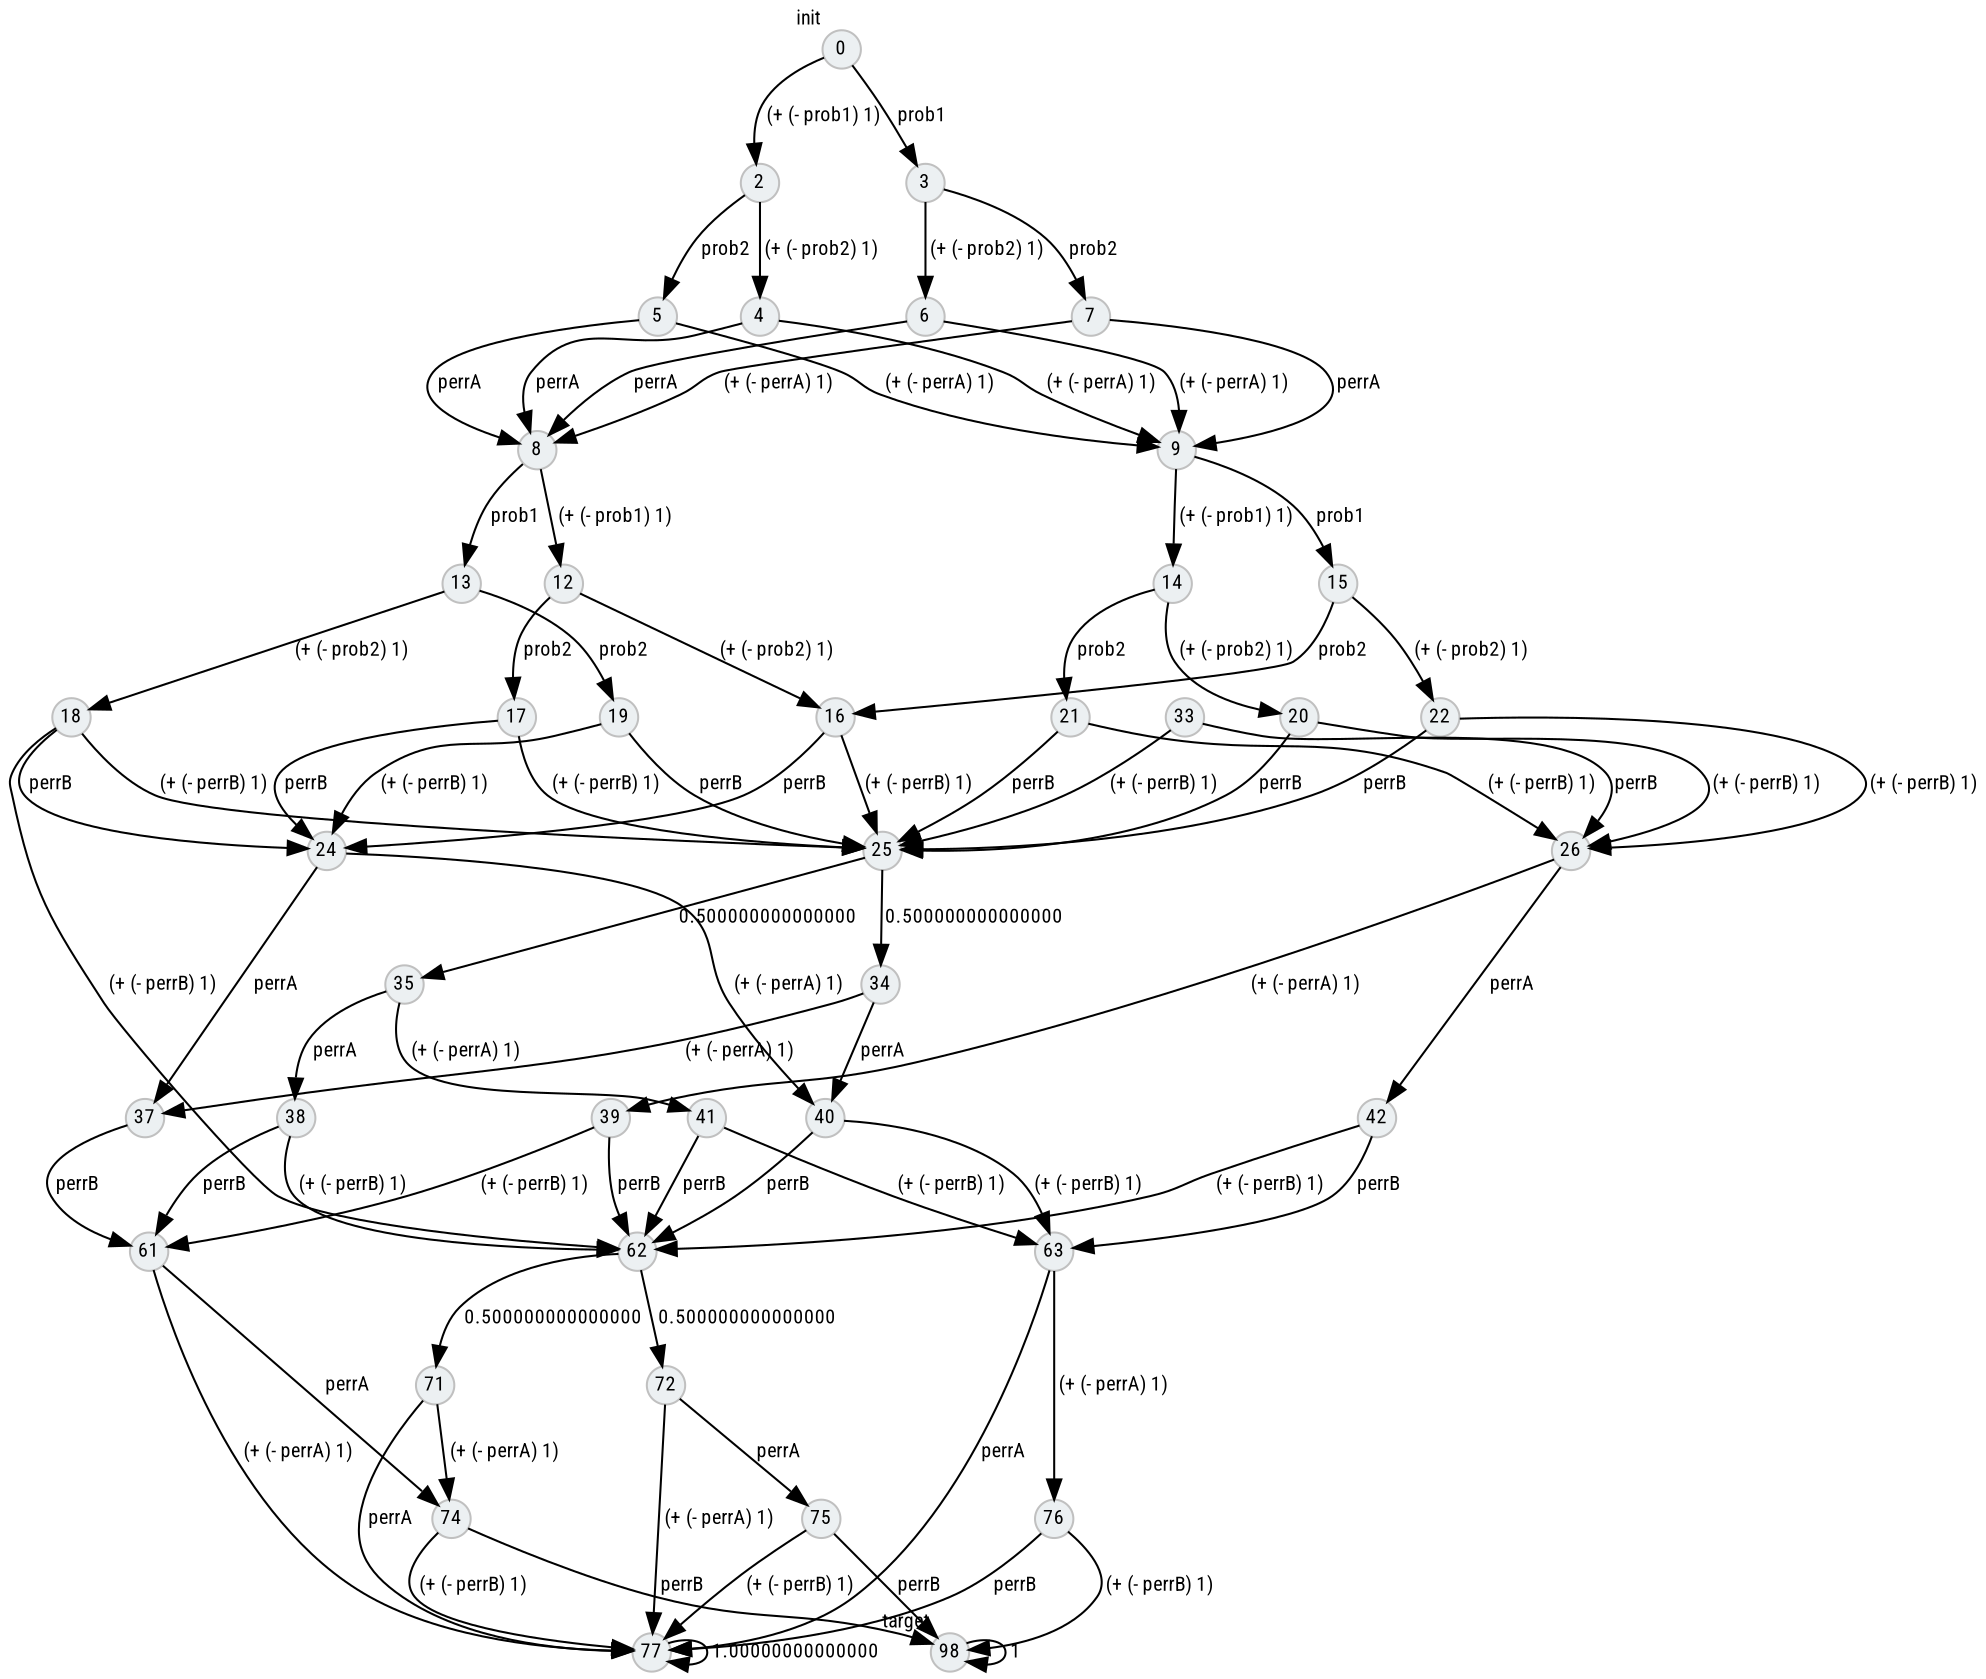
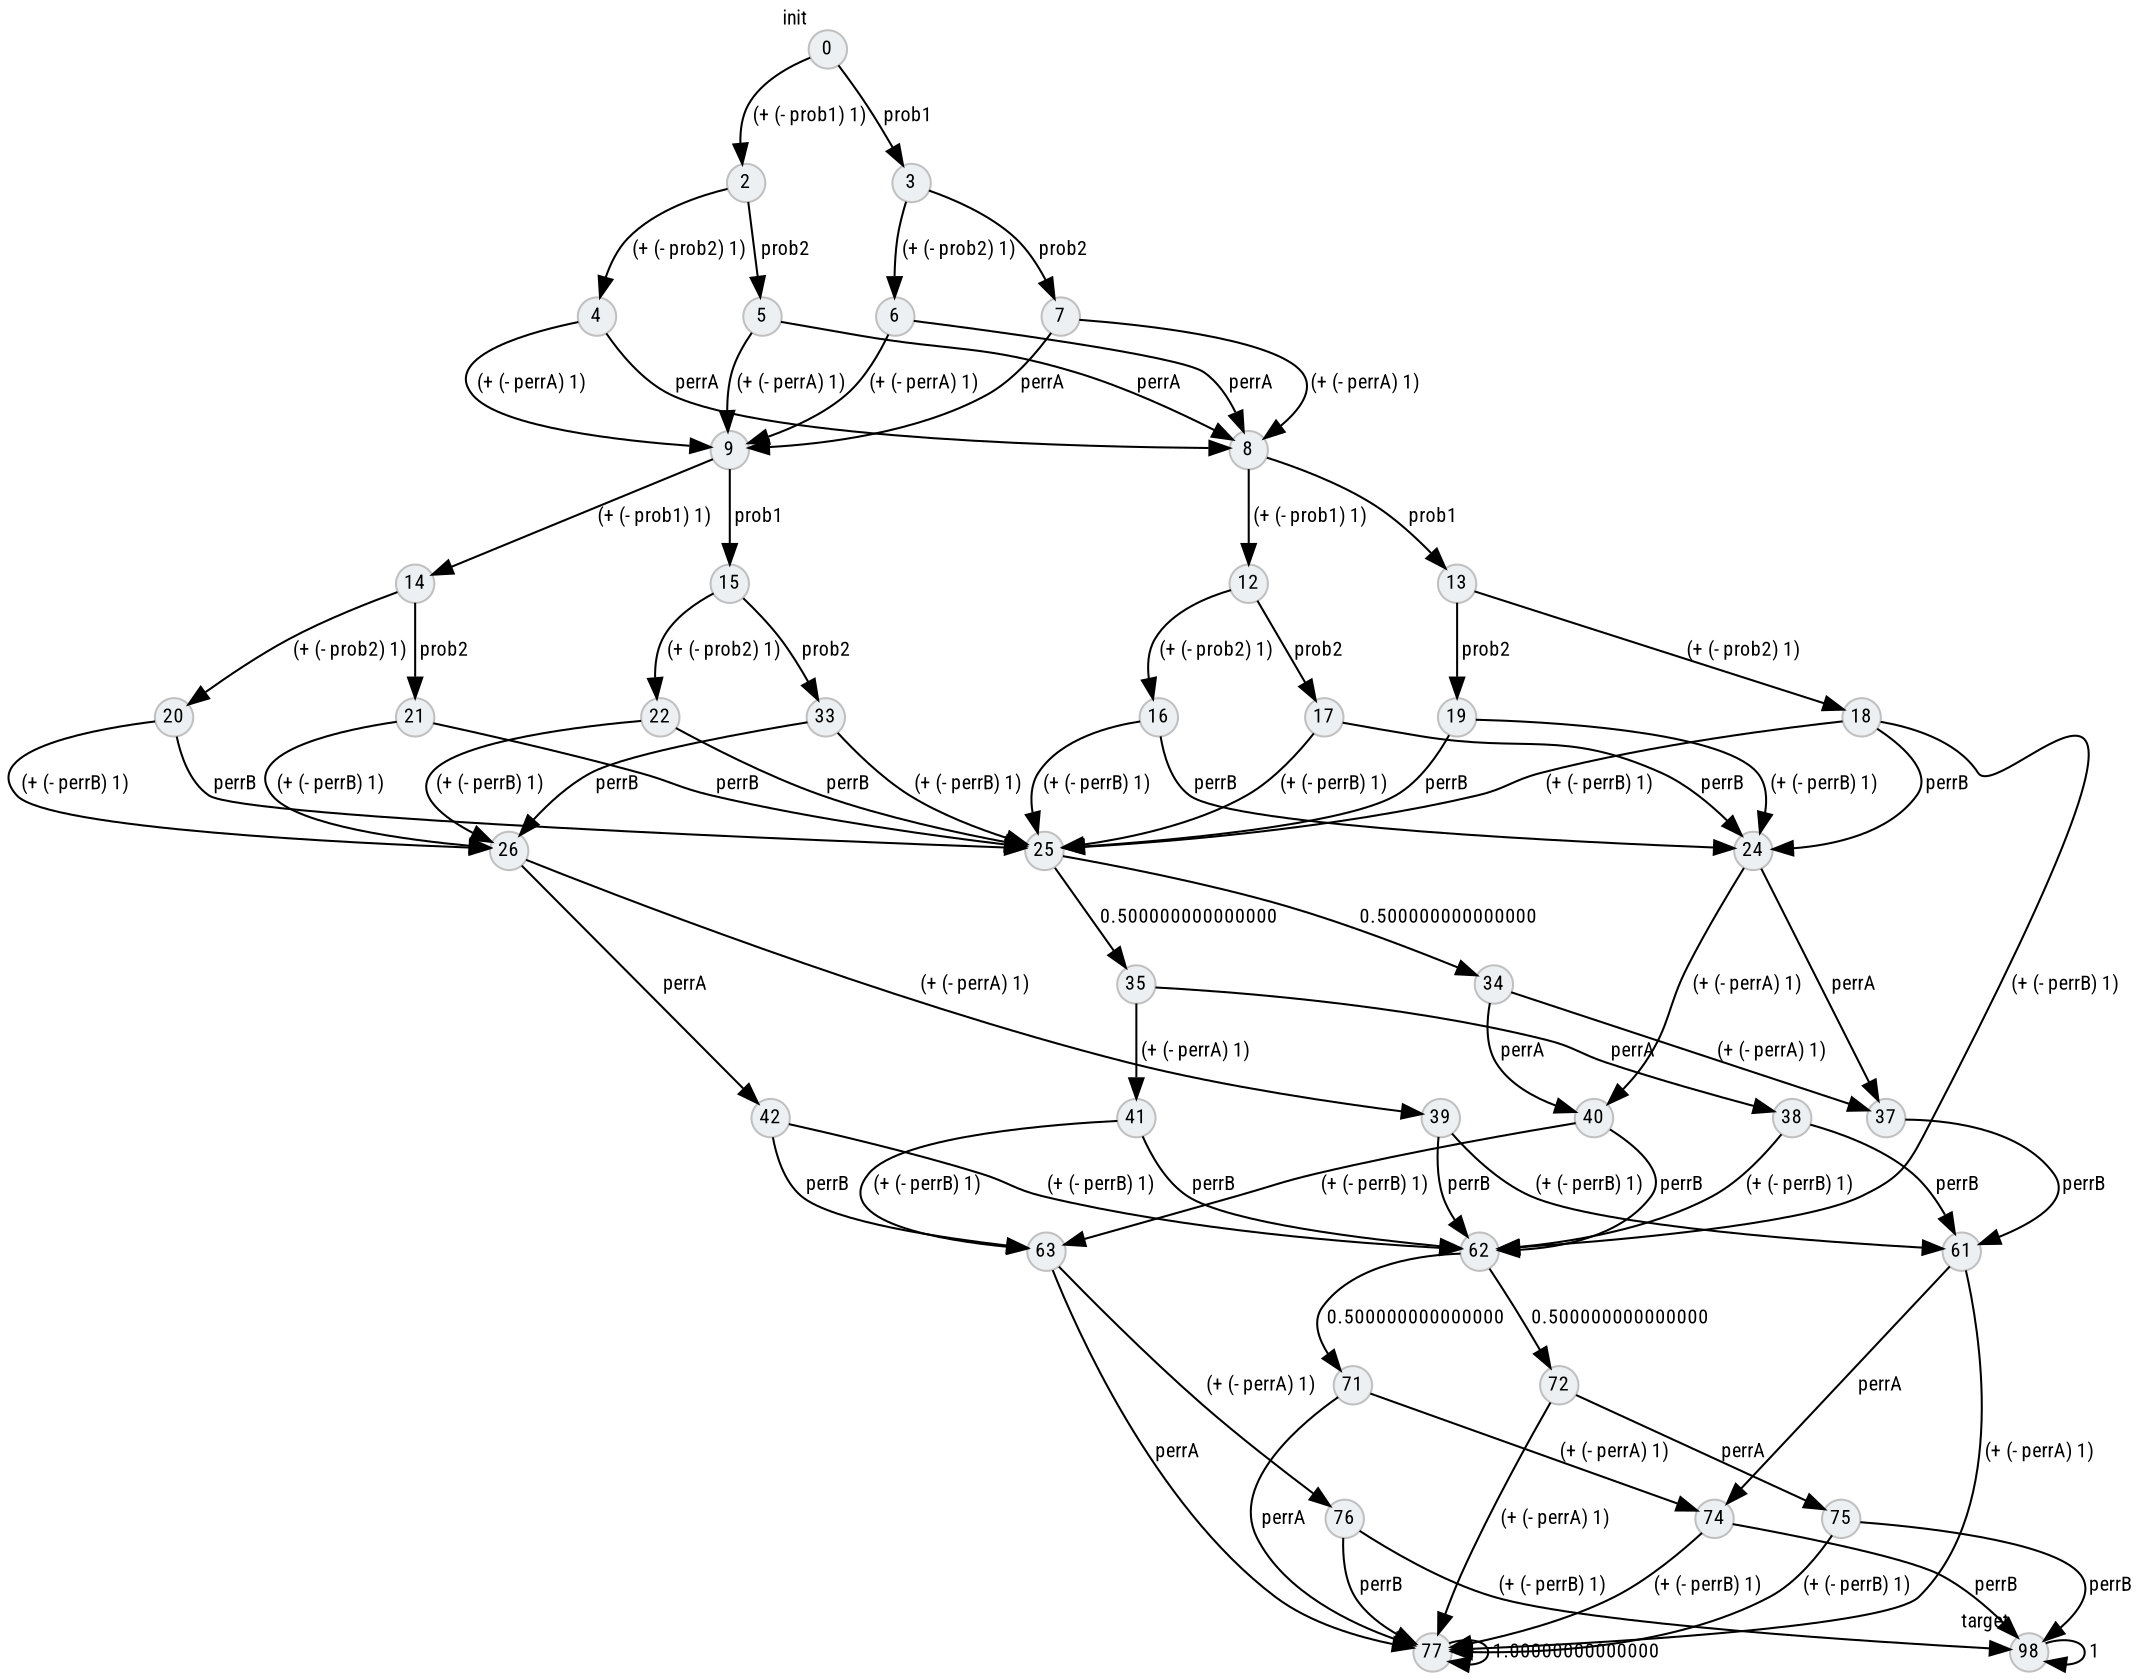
edge "15" -> "16": now "15" -> "33"
